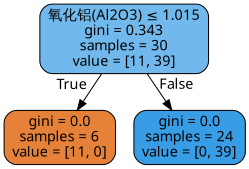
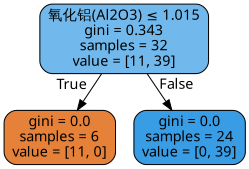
node "氧化铝(Al2O3) ≤ 1.015": text "samples = 30" -> "samples = 32"
